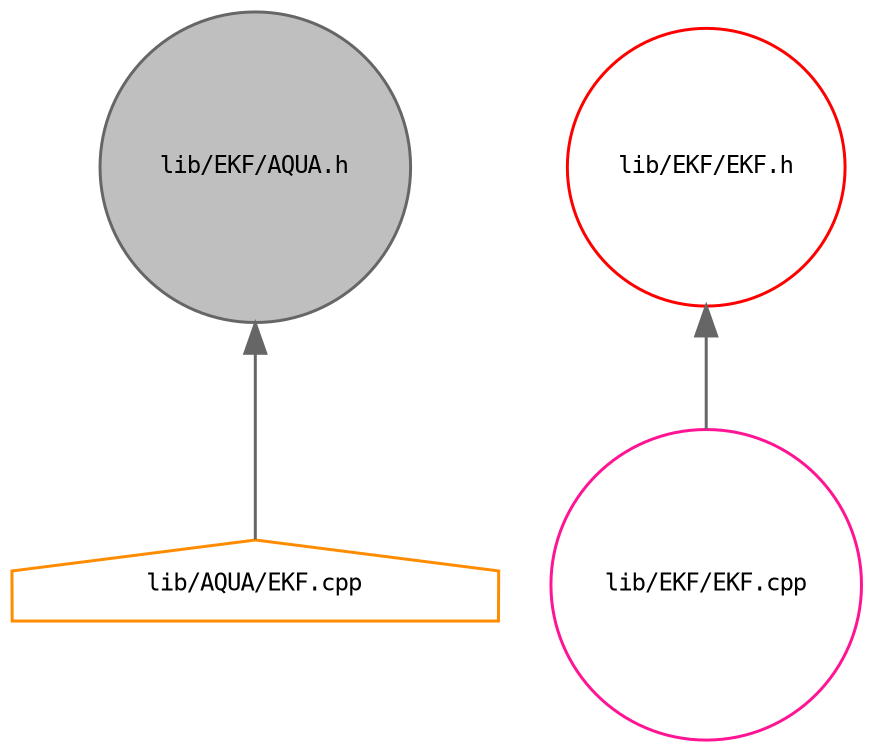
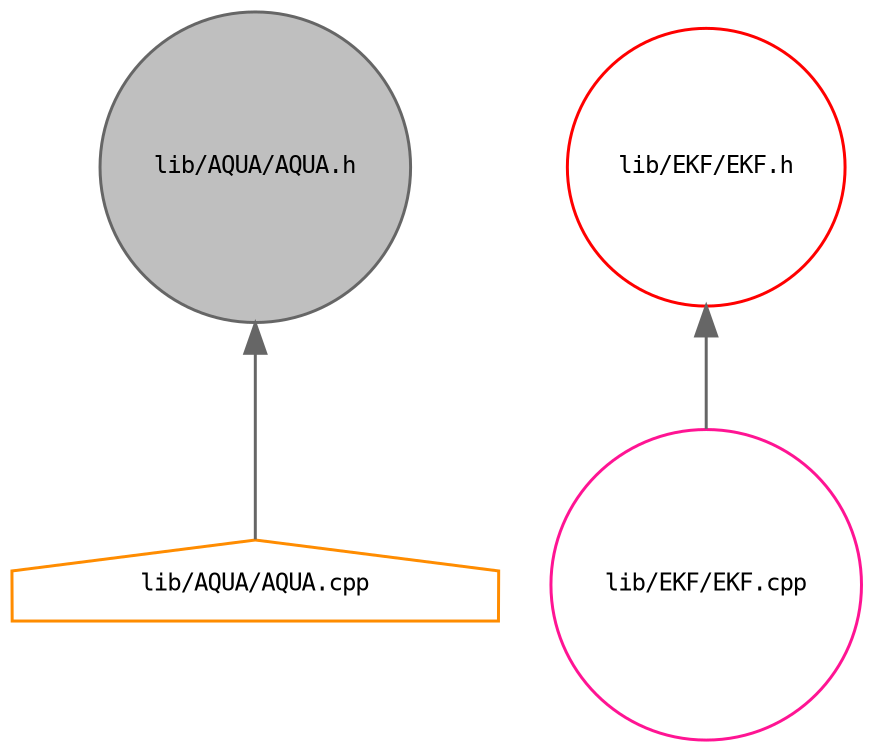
node "lib/EKF/AQUA.h": label "lib/EKF/AQUA.h" -> "lib/AQUA/AQUA.h"
node "lib/AQUA/EKF.cpp": label "lib/AQUA/EKF.cpp" -> "lib/AQUA/AQUA.cpp"
